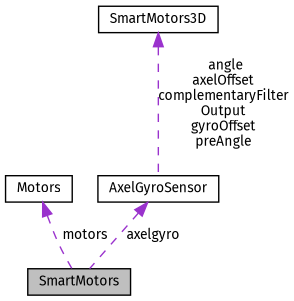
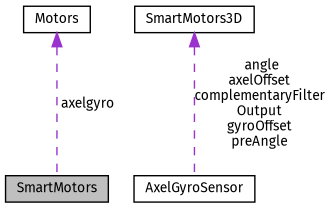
edge "SmartMotors" -> "Motors": label " motors" -> " axelgyro"
edge "SmartMotors" -> "AxelGyroSensor": removed, label "axelgyro"
